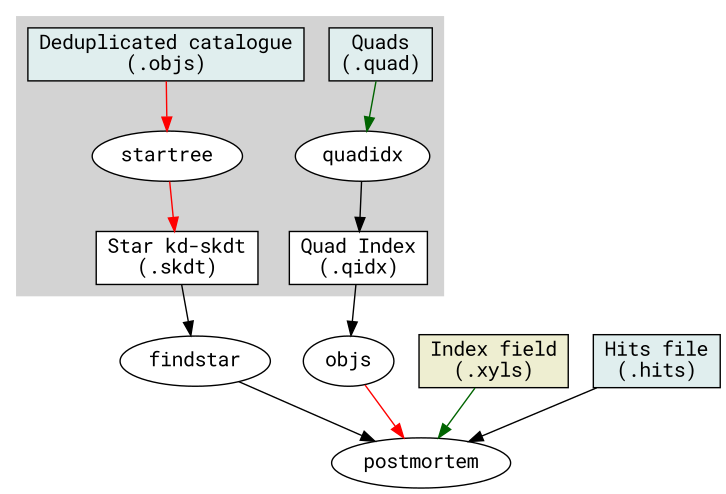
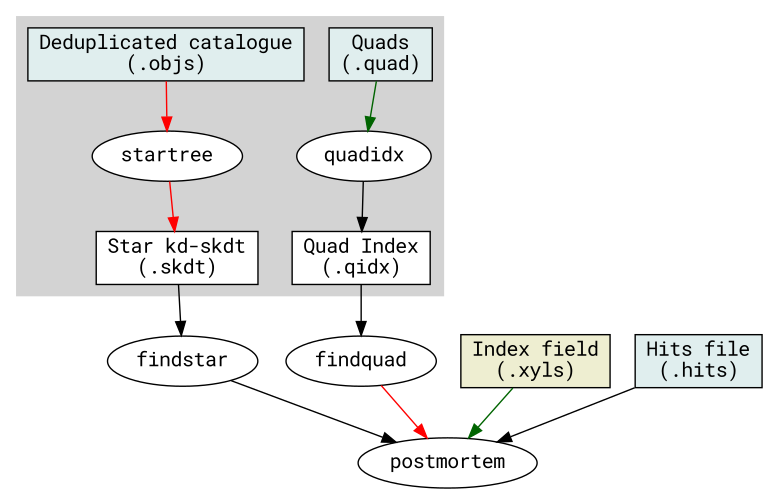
node "objs": label "objs" -> "findquad"
